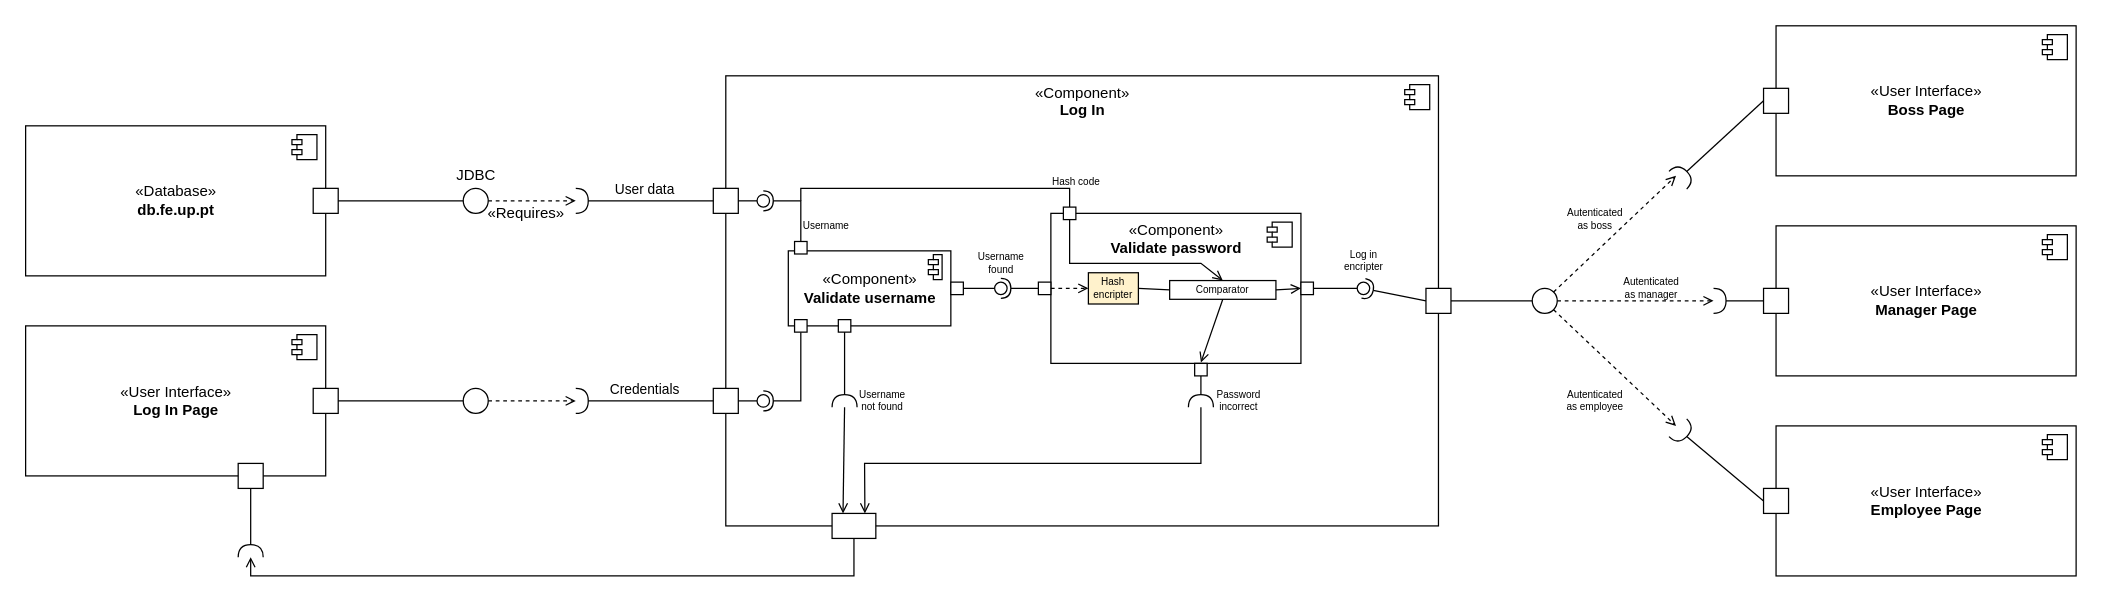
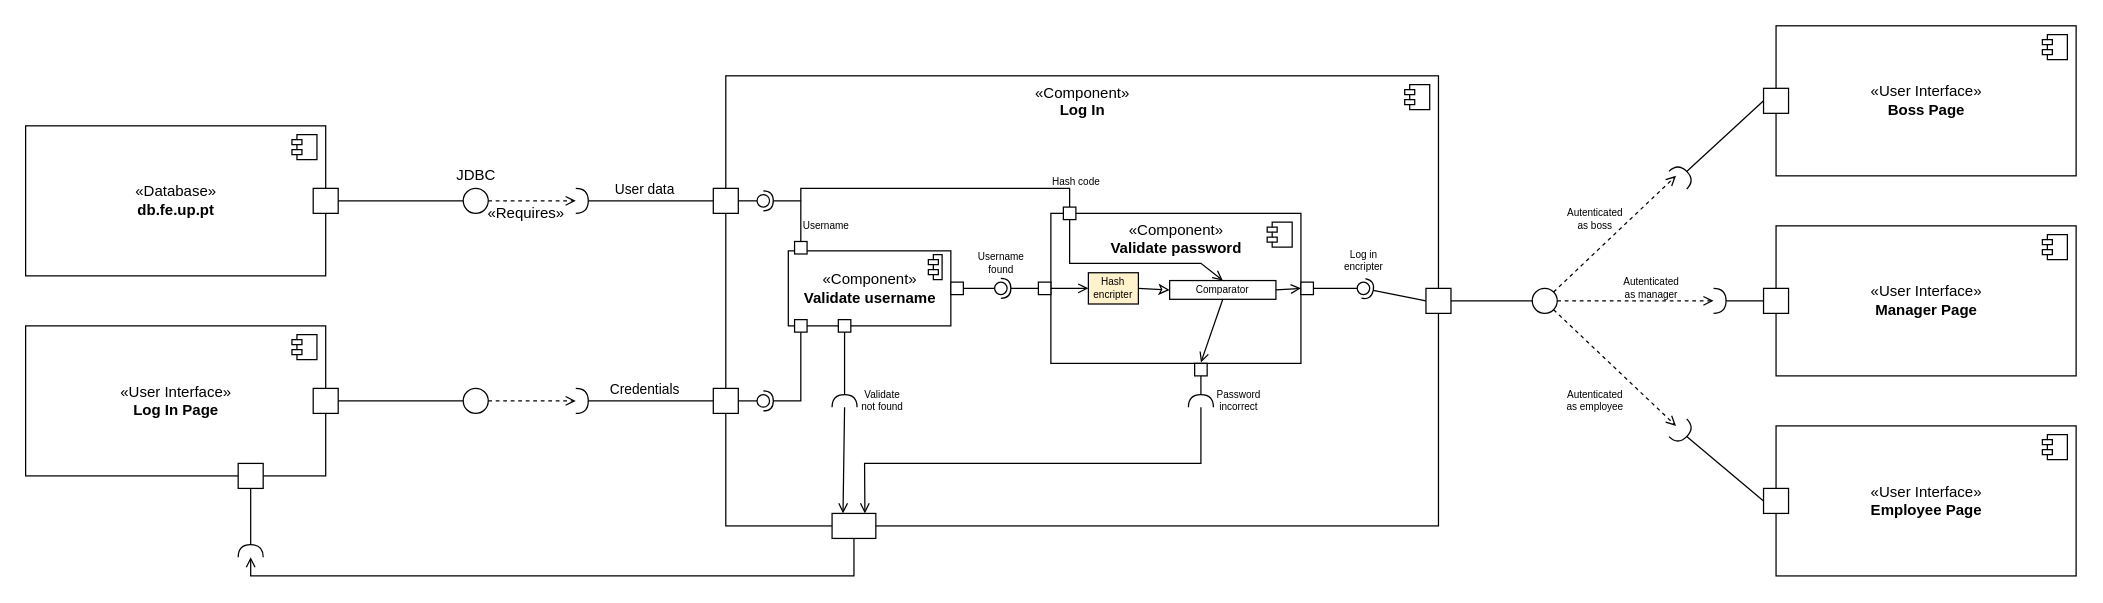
edge "«Component» Validate password" -> "Hash encripter": style dashed -> solid
edge "Hash encripter" -- "Comparator": arrowhead none -> classic
node "Username not found": label "Username not found" -> "Validate not found"
